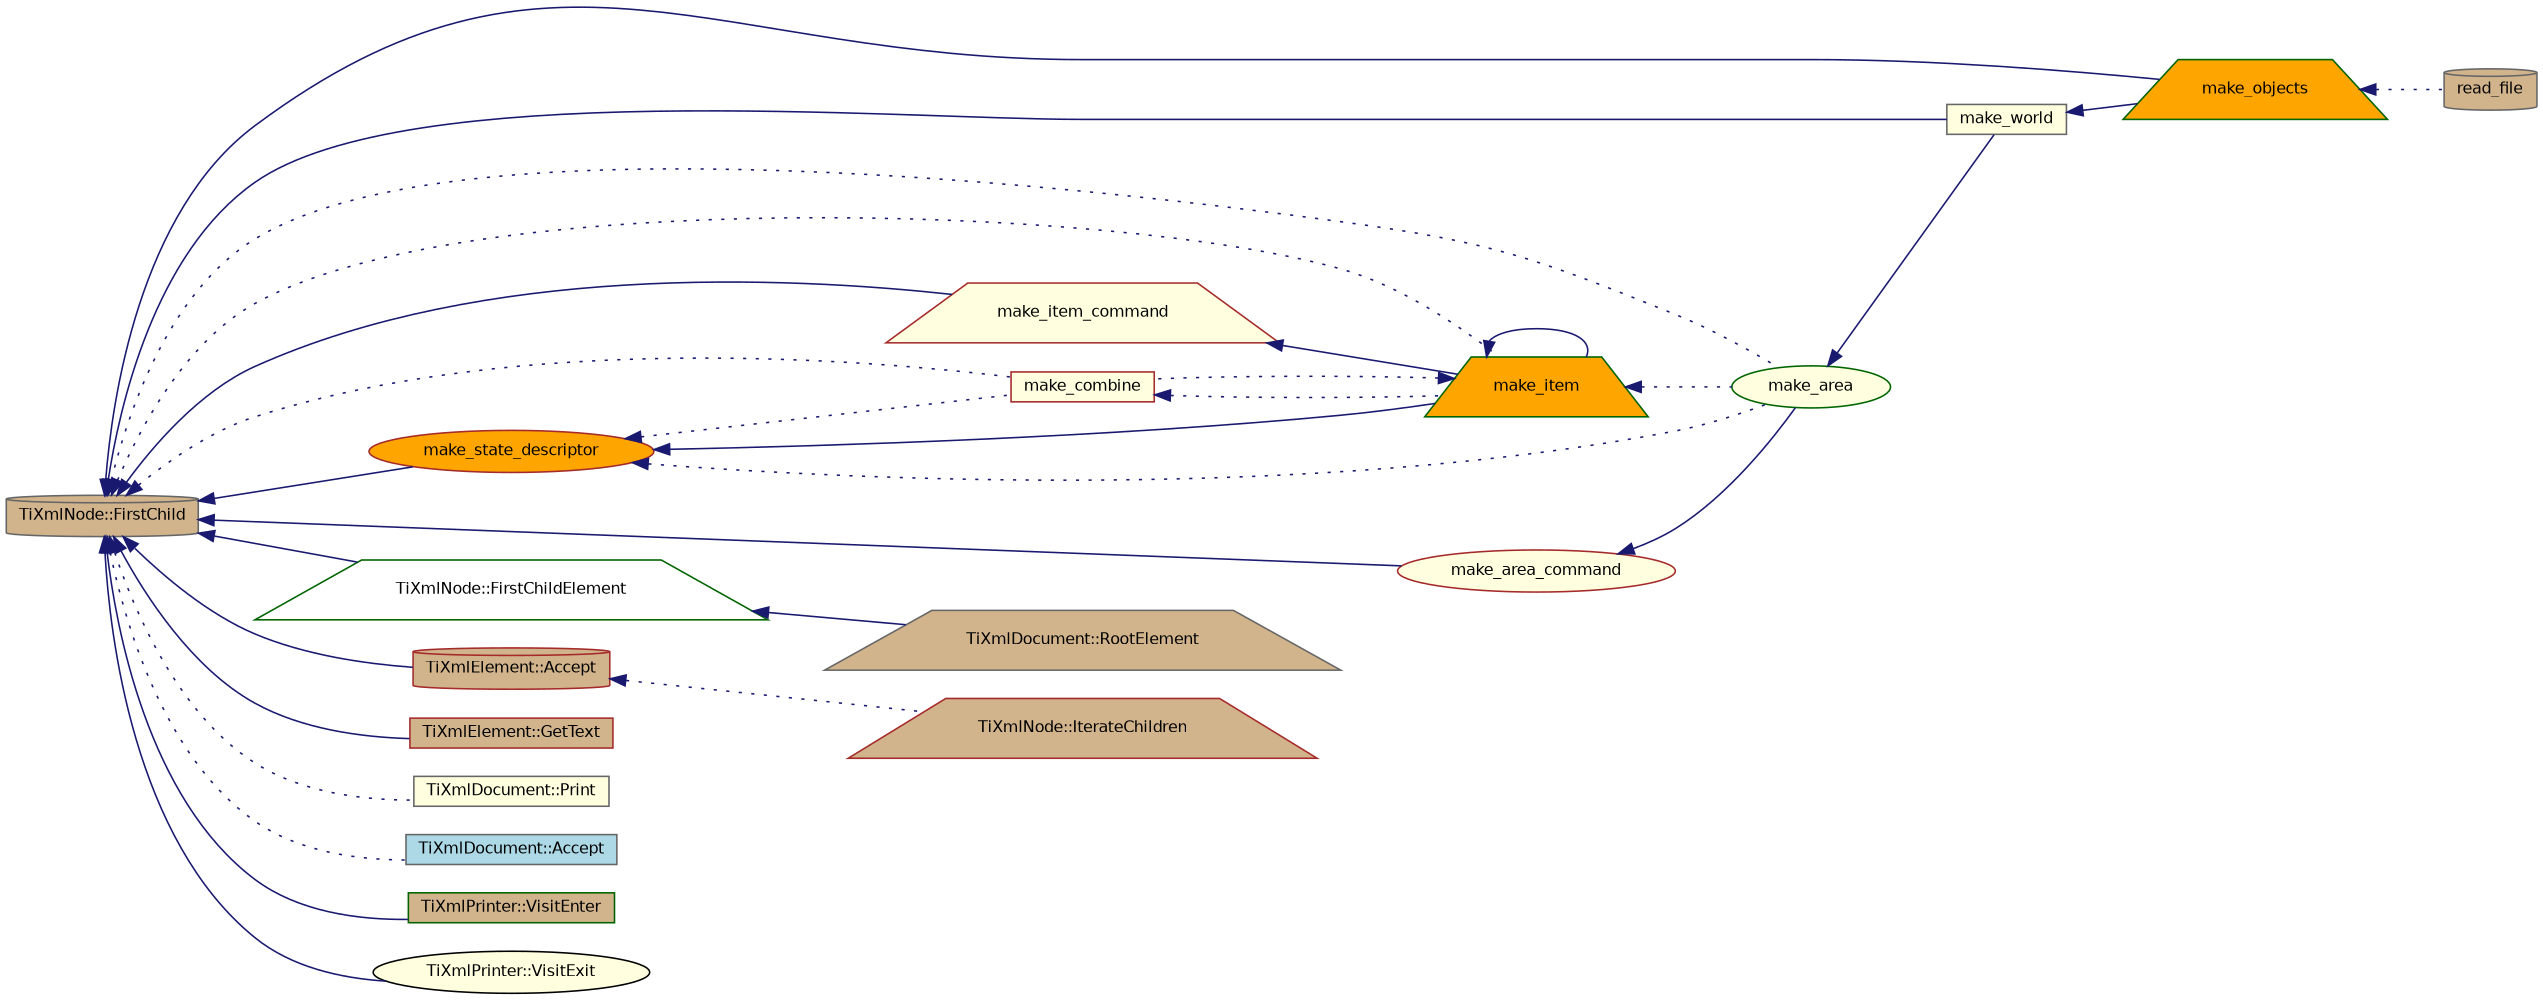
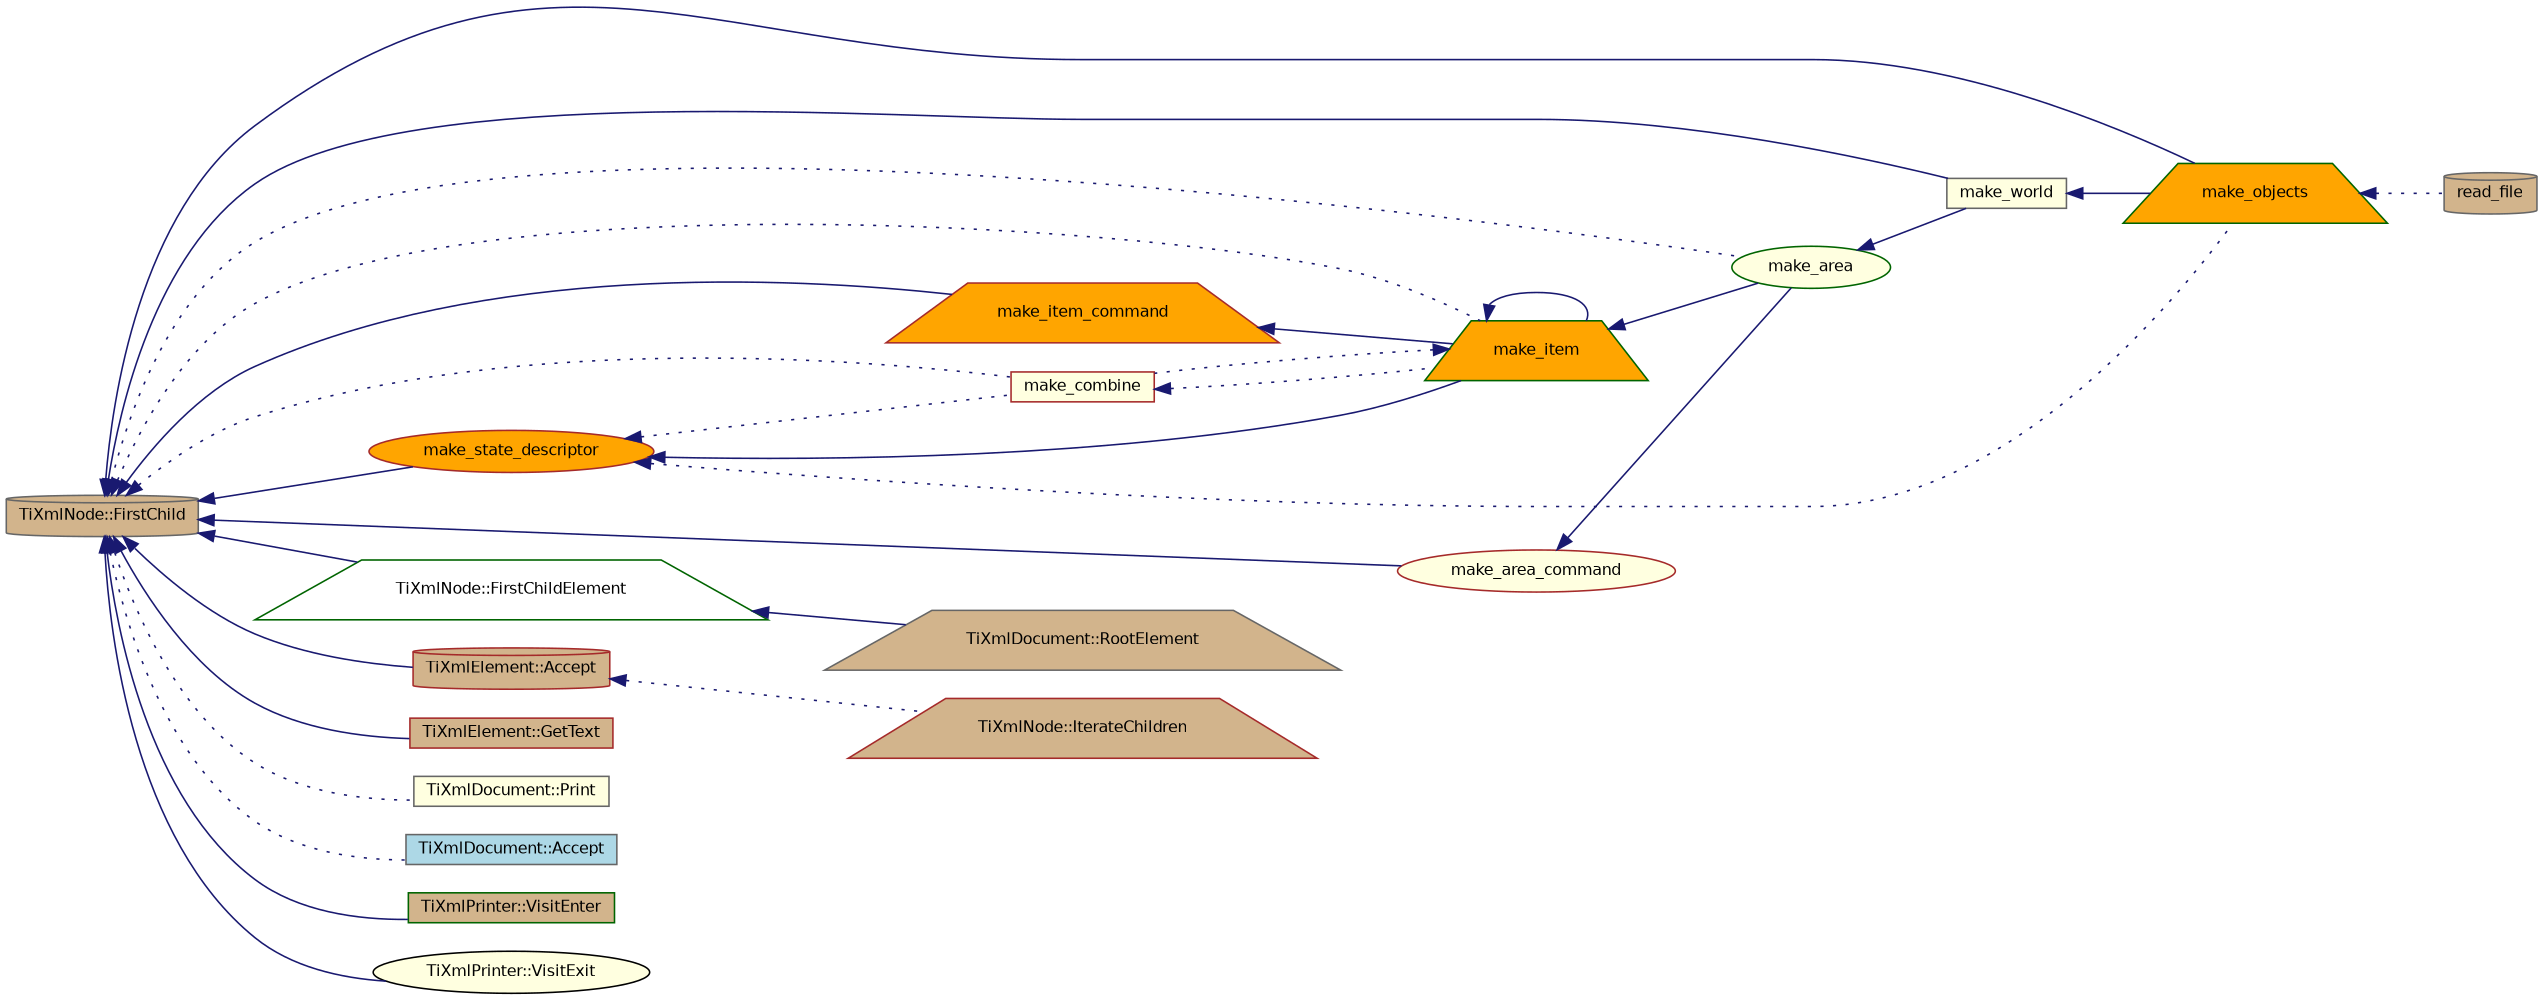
node "make_item_command": fillcolor lightyellow -> orange
edge "make_area" -> "make_item": style dotted -> solid
edge "make_area" -> "make_state_descriptor": now "make_objects" -> "make_state_descriptor"
